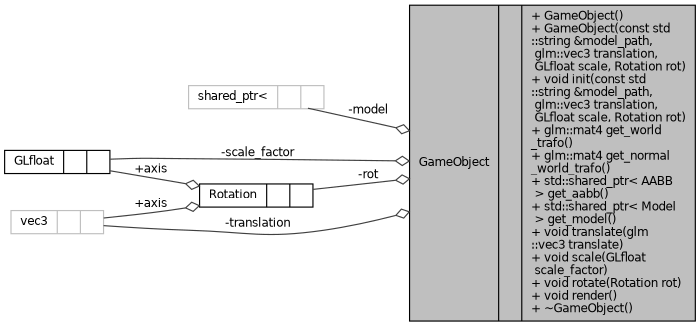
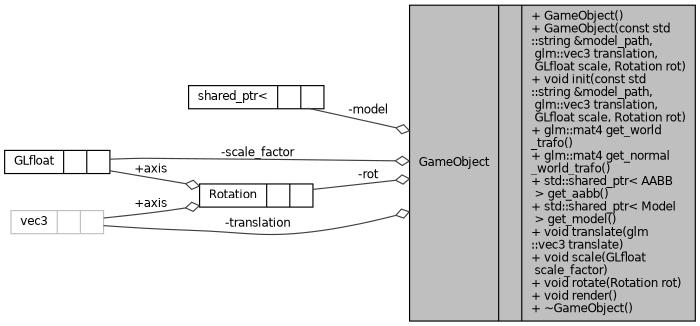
node "shared_ptr<": color grey75 -> black
